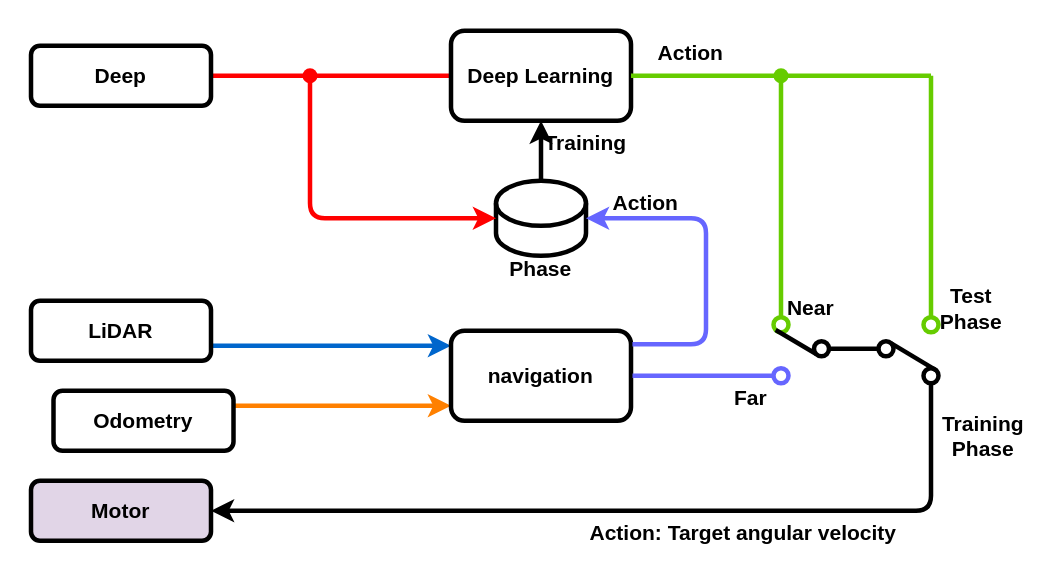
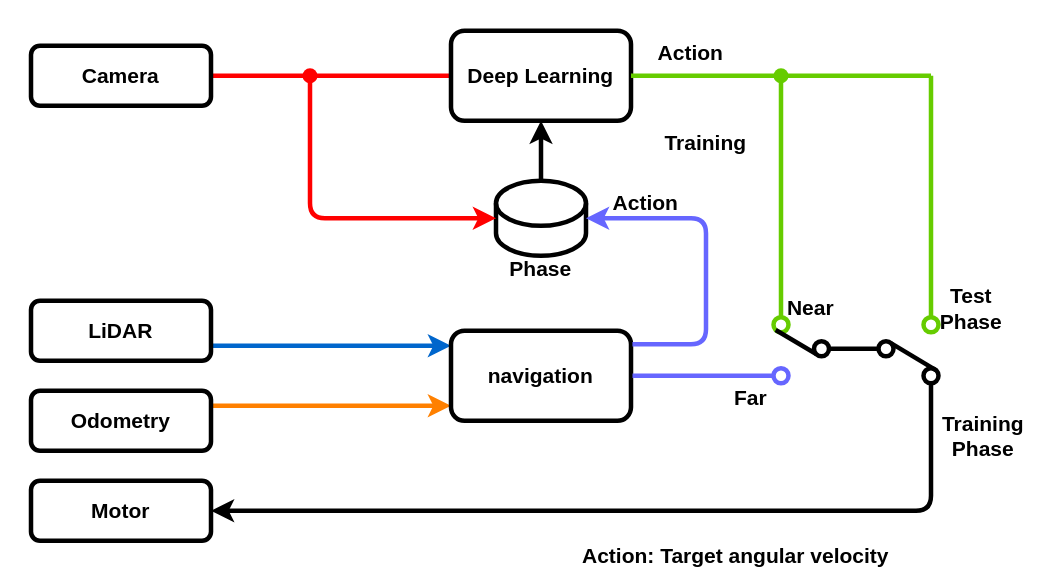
node "Deep": label "Deep" -> "Camera"
node "Training": moved (586, 143) -> (706, 143)
node "Odometry": moved (143, 421) -> (121, 421)
node "Motor": fillcolor #e1d5e7 -> #ffffff
node "Action: Target angular velocity": moved (743, 533) -> (736, 556)
